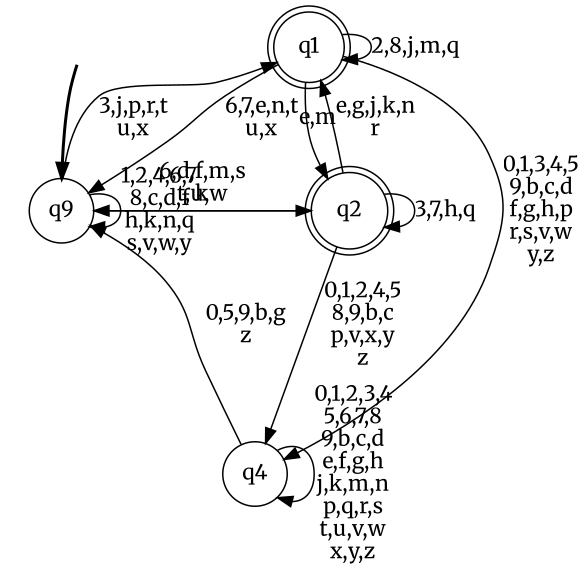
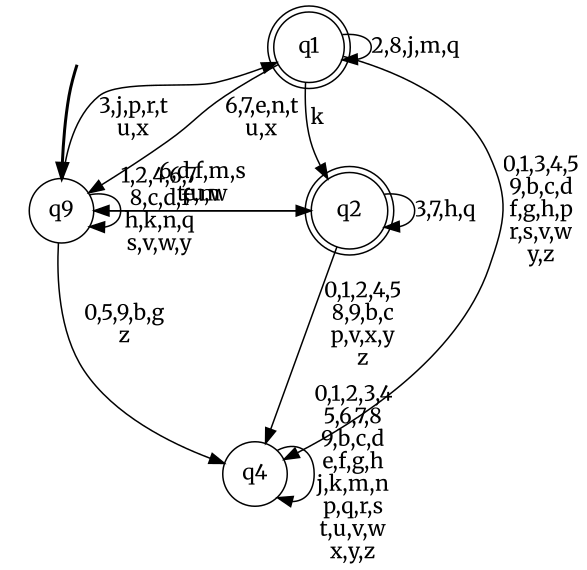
edge "q1" -> "q2": label "e,m" -> "k"
edge "q2" -> "q1": removed, label "e,g,j,k,n r"
edge "q9" -> "q2": label "k" -> "e,m"
edge "q4" -> "q9": reversed
